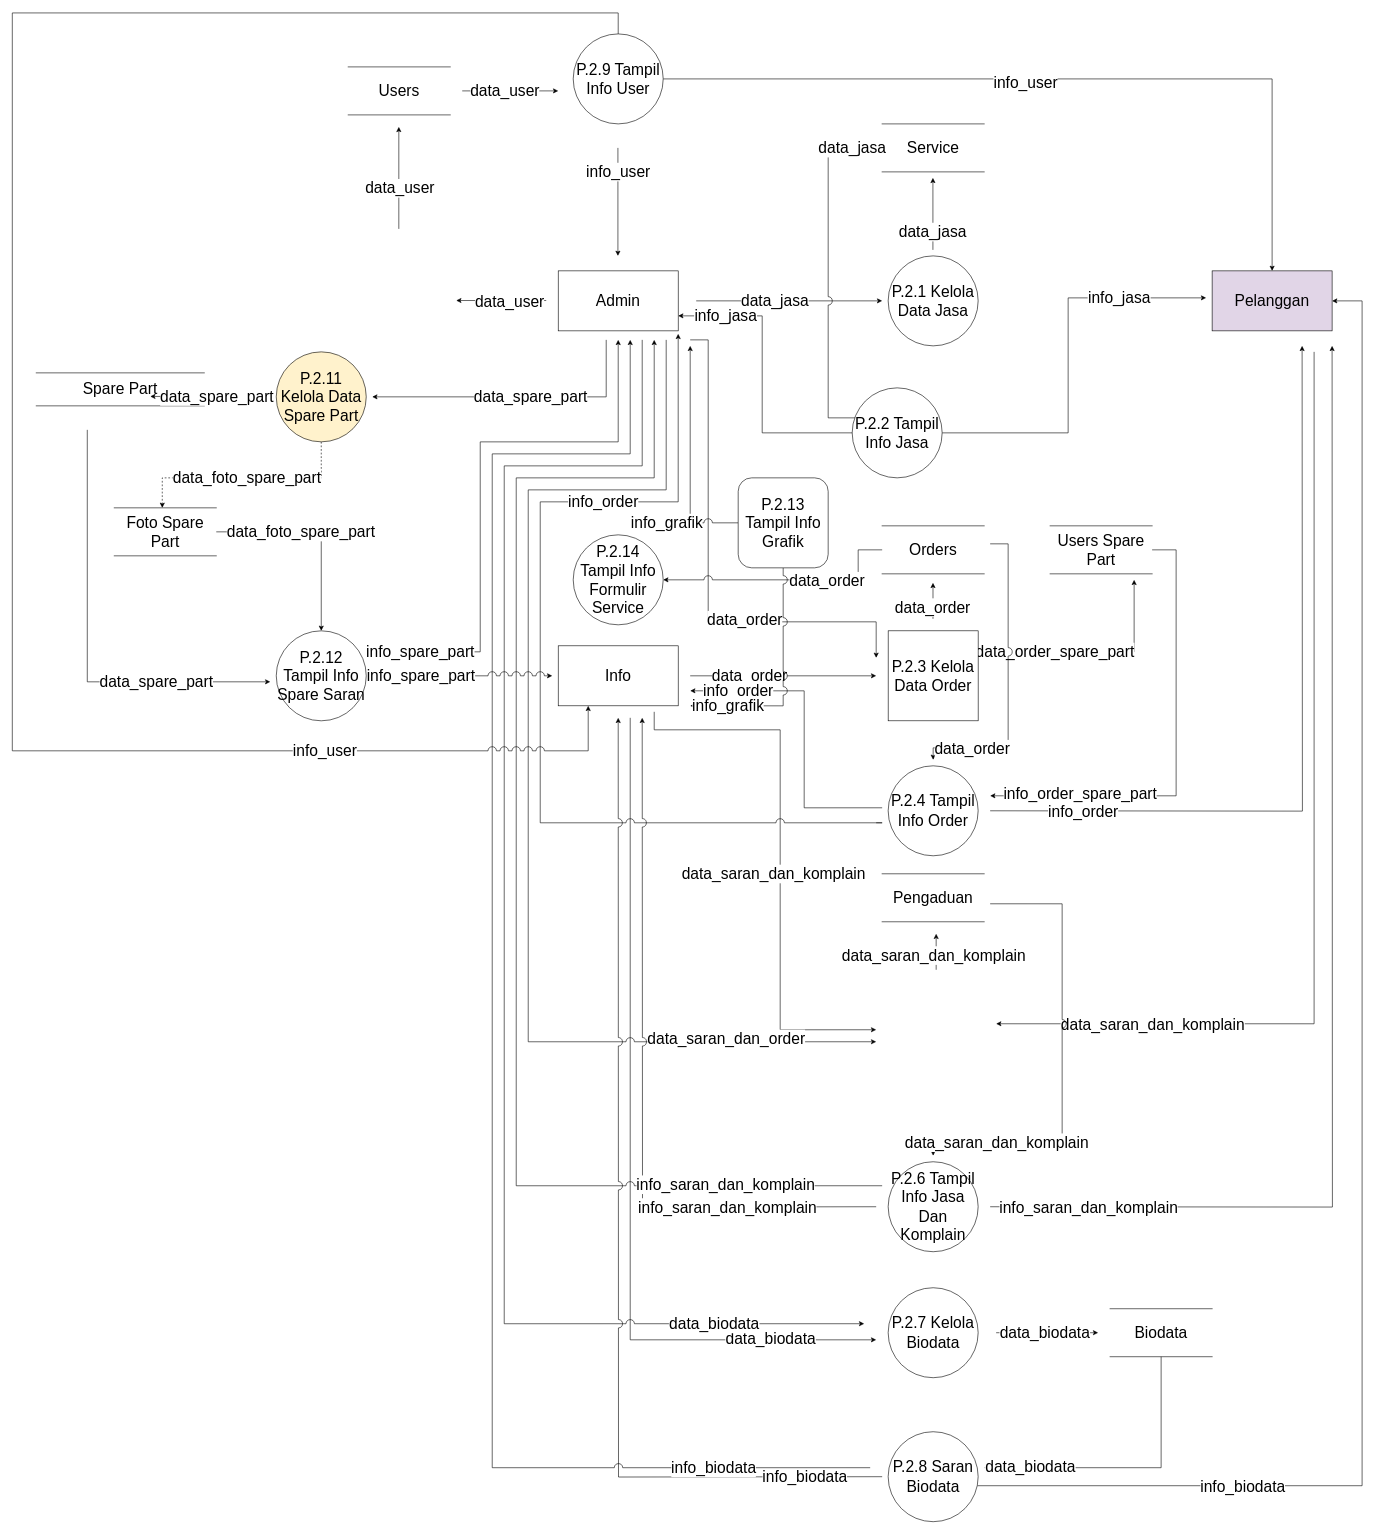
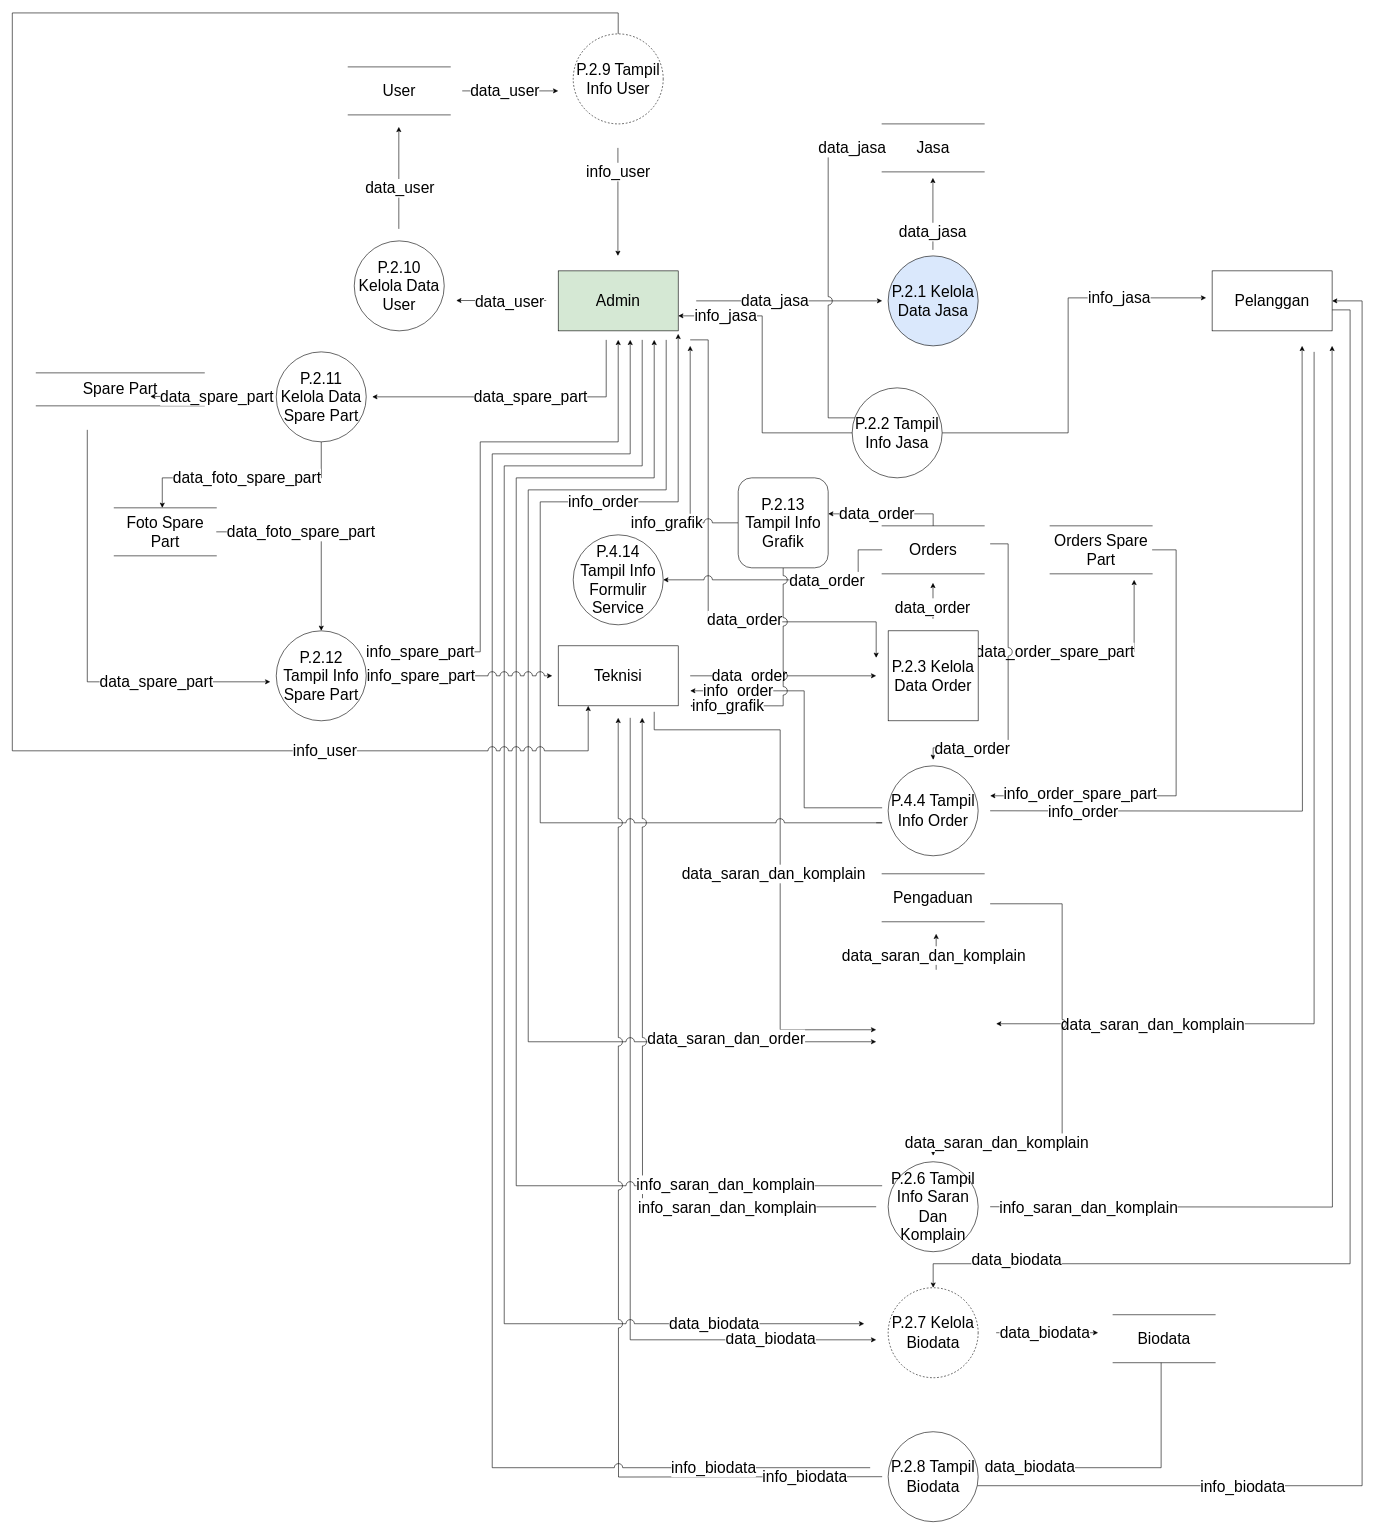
node "P.2.9 Tampil Info User": style solid -> dashed
edge "P.2.9 Tampil Info User" -> "Pelanggan": removed, label "info_user"
node "Users": label "Users" -> "User"
node "Service": label "Service" -> "Jasa"
node "P.2.10 Kelola Data User": added
node "Admin": fillcolor #ffffff -> #d5e8d4
node "P.2.1 Kelola Data Jasa": fillcolor #ffffff -> #dae8fc
node "Pelanggan": fillcolor #e1d5e7 -> #ffffff
node "P.2.11 Kelola Data Spare Part": fillcolor #fff2cc -> #ffffff
edge "P.2.11 Kelola Data Spare Part" -> "Foto Spare Part": style dashed -> solid
edge "Orders" -> "P.2.13 Tampil Info Grafik": added, label "data_order"
node "Users Spare Part": label "Users Spare Part" -> "Orders Spare Part"
node "P.2.14 Tampil Info Formulir Service": label "P.2.14 Tampil Info Formulir Service" -> "P.4.14 Tampil Info Formulir Service"
node "P.2.12 Tampil Info Spare Saran": label "P.2.12 Tampil Info Spare Saran" -> "P.2.12 Tampil Info Spare Part"
node "Info": label "Info" -> "Teknisi"
node "P.2.4 Tampil Info Order": label "P.2.4 Tampil Info Order" -> "P.4.4 Tampil Info Order"
node "P.2.6 Tampil Info Jasa Dan Komplain": label "P.2.6 Tampil Info Jasa Dan Komplain" -> "P.2.6 Tampil Info Saran Dan Komplain"
edge "Pelanggan" -> "P.2.7 Kelola Biodata": added, label "data_biodata"
node "P.2.7 Kelola Biodata": style solid -> dashed
node "Biodata": moved (1161, 1333) -> (1164, 1339)
node "P.2.8 Saran Biodata": label "P.2.8 Saran Biodata" -> "P.2.8 Tampil Biodata"
